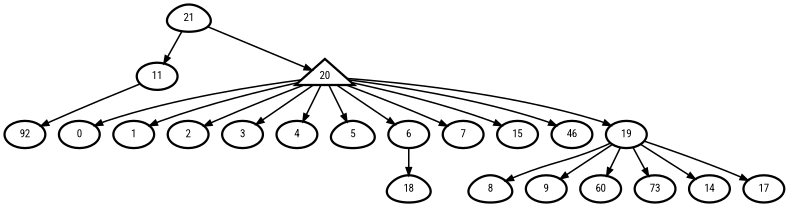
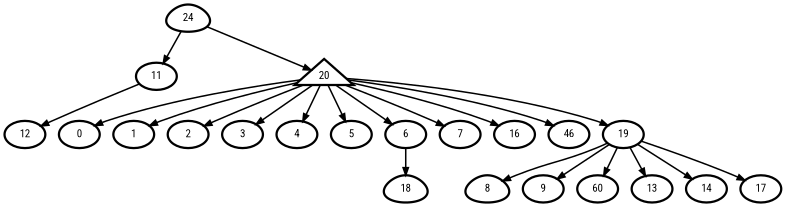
node "21": label "21" -> "24"
node "92": label "92" -> "12"
node "5": shape egg -> ellipse
node "15": label "15" -> "16"
node "73": label "73" -> "13"
